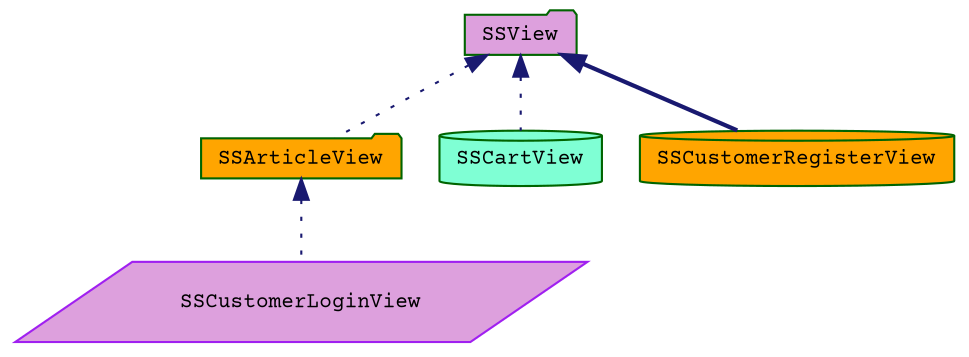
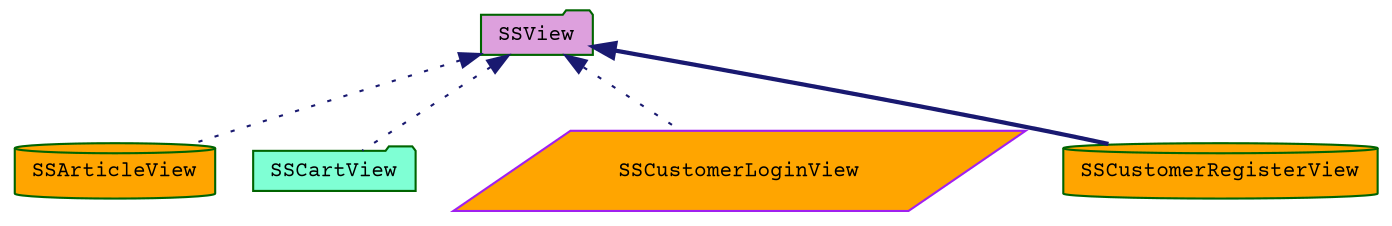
node "SSArticleView": shape folder -> cylinder
node "SSCartView": shape cylinder -> folder
edge "SSCustomerLoginView" -> "SSArticleView": now "SSCustomerLoginView" -> "SSView"
node "SSCustomerLoginView": fillcolor plum -> orange
